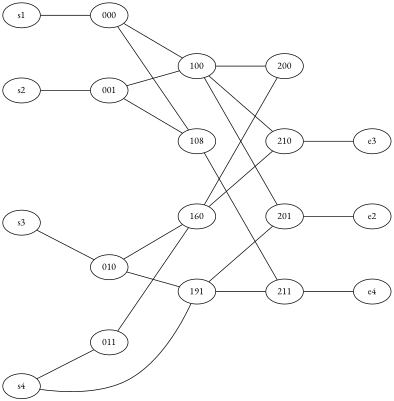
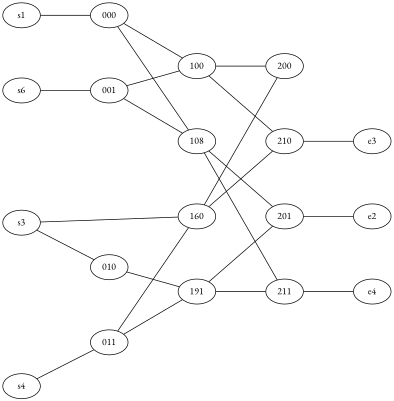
node "s2": label "s2" -> "s6"
edge "100" -- "201": now "108" -- "201"
edge "160" -- "010": now "160" -- "s3"
edge "191" -- "s4": now "191" -- "011"
